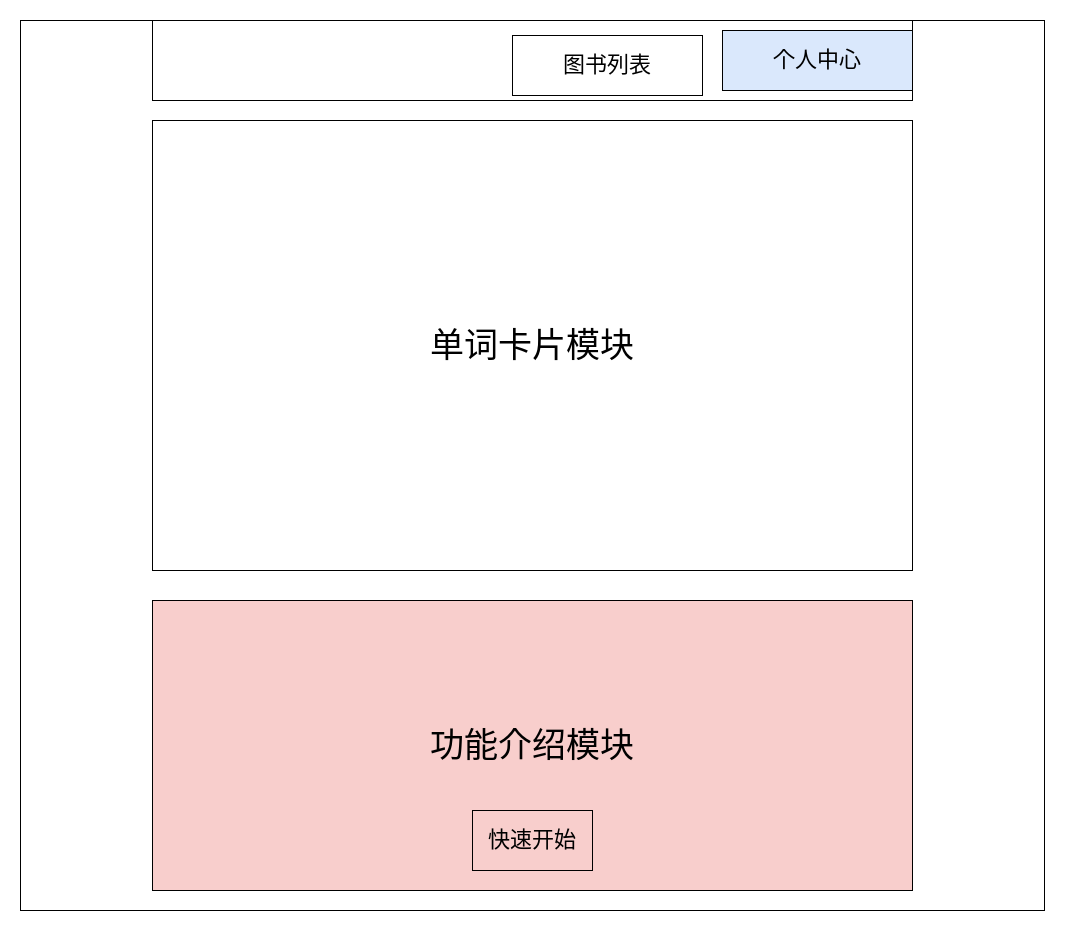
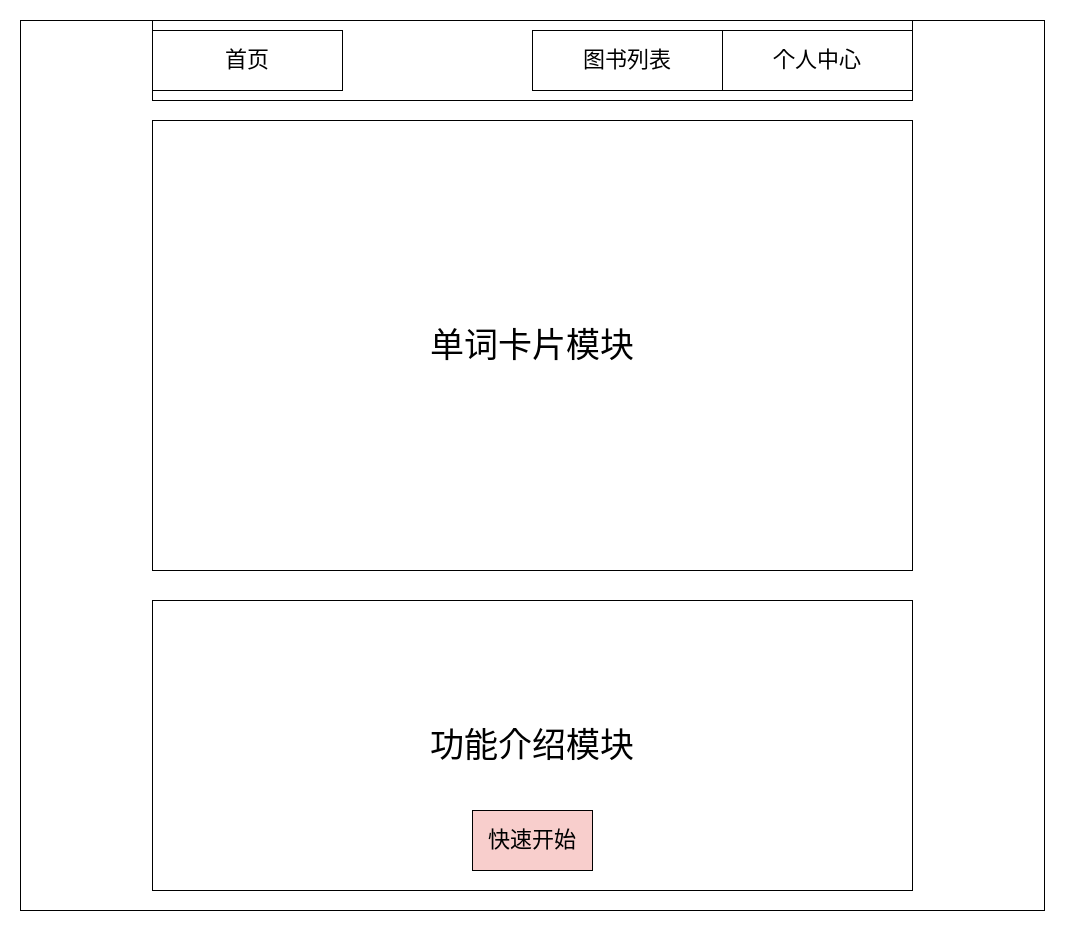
node "首页": added
node "个人中心": fillcolor #dae8fc -> #ffffff
node "图书列表": moved (608, 66) -> (628, 61)
node "功能介绍模块": fillcolor #f8cecc -> #ffffff
